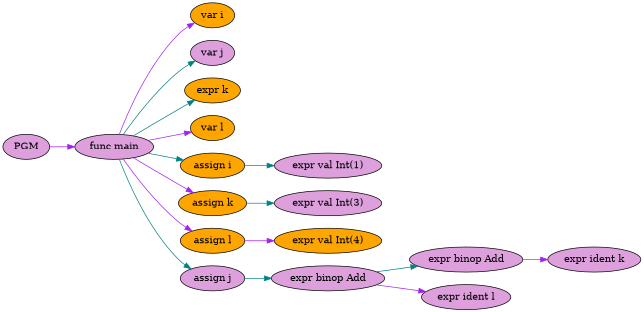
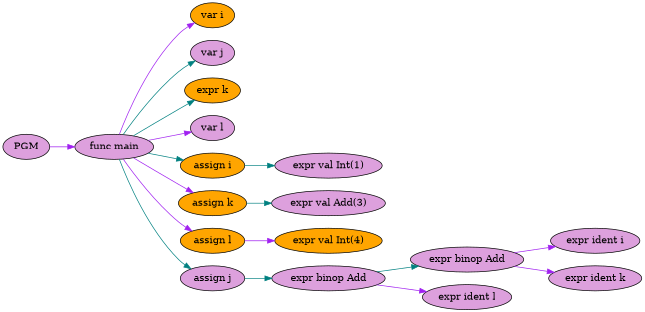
node "var l": fillcolor orange -> plum
node "expr val Int(3)": label "expr val Int(3)" -> "expr val Add(3)"
node "expr ident i": added
